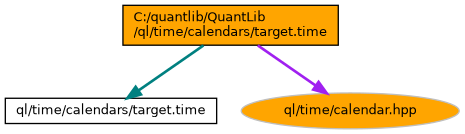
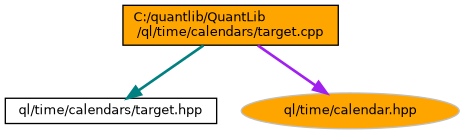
node "C:/quantlib/QuantLib /ql/time/calendars/target.time": label "C:/quantlib/QuantLib /ql/time/calendars/target.time" -> "C:/quantlib/QuantLib /ql/time/calendars/target.cpp"
node "ql/time/calendars/target.time": label "ql/time/calendars/target.time" -> "ql/time/calendars/target.hpp"
